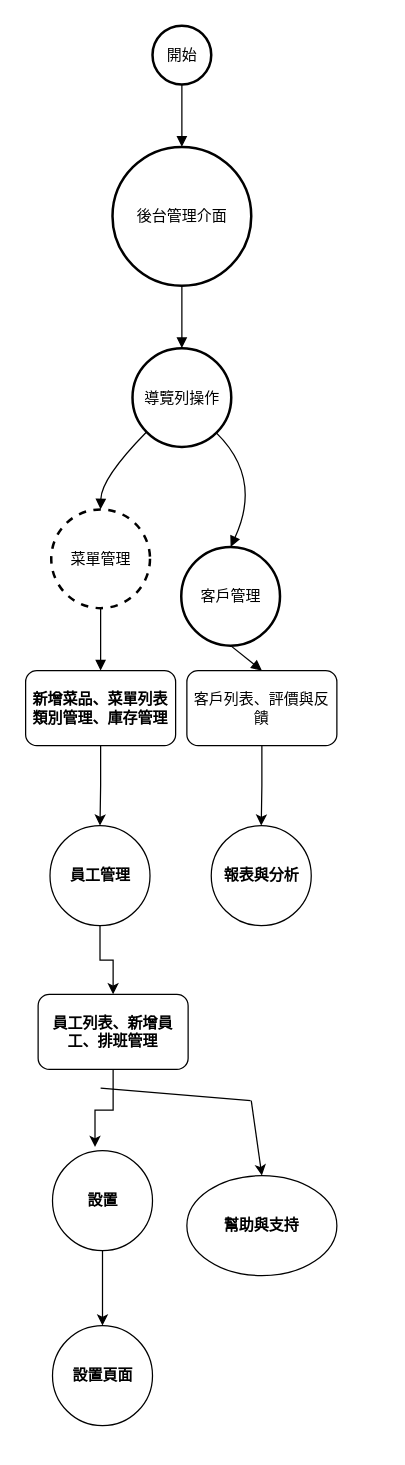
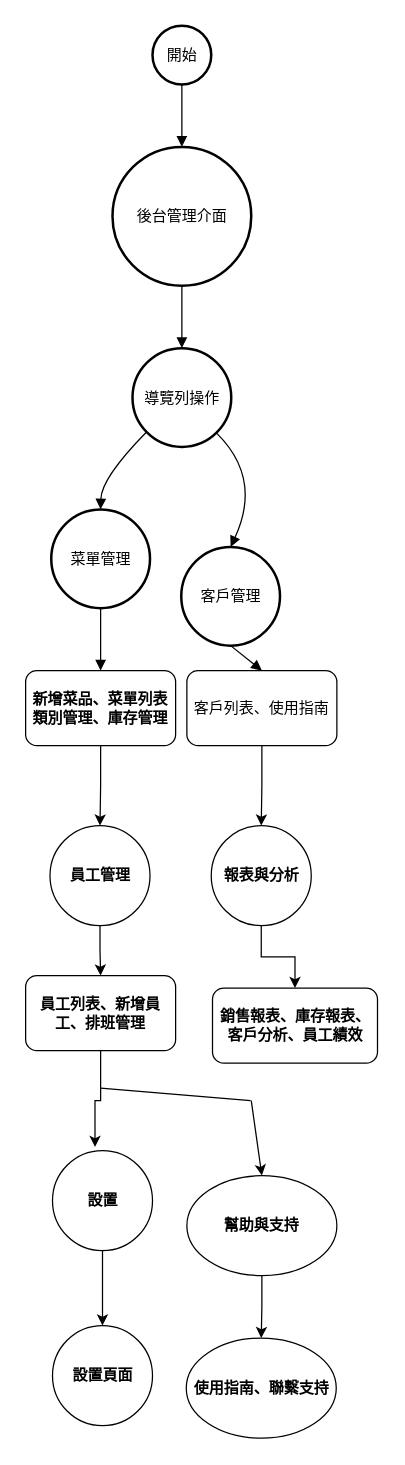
node "菜單管理": style dashed -> solid
node "客戶列表、評價與反饋": label "客戶列表、評價與反饋" -> "客戶列表、使用指南"
edge "報表與分析" -> "銷售報表、庫存報表、客戶分析、員工績效": added
node "銷售報表、庫存報表、客戶分析、員工績效": added
node "員工列表、新增員工、排班管理": moved (113, 1032) -> (101, 1013)
edge "幫助與支持" -> "使用指南、聯繫支持": added
node "使用指南、聯繫支持": added
